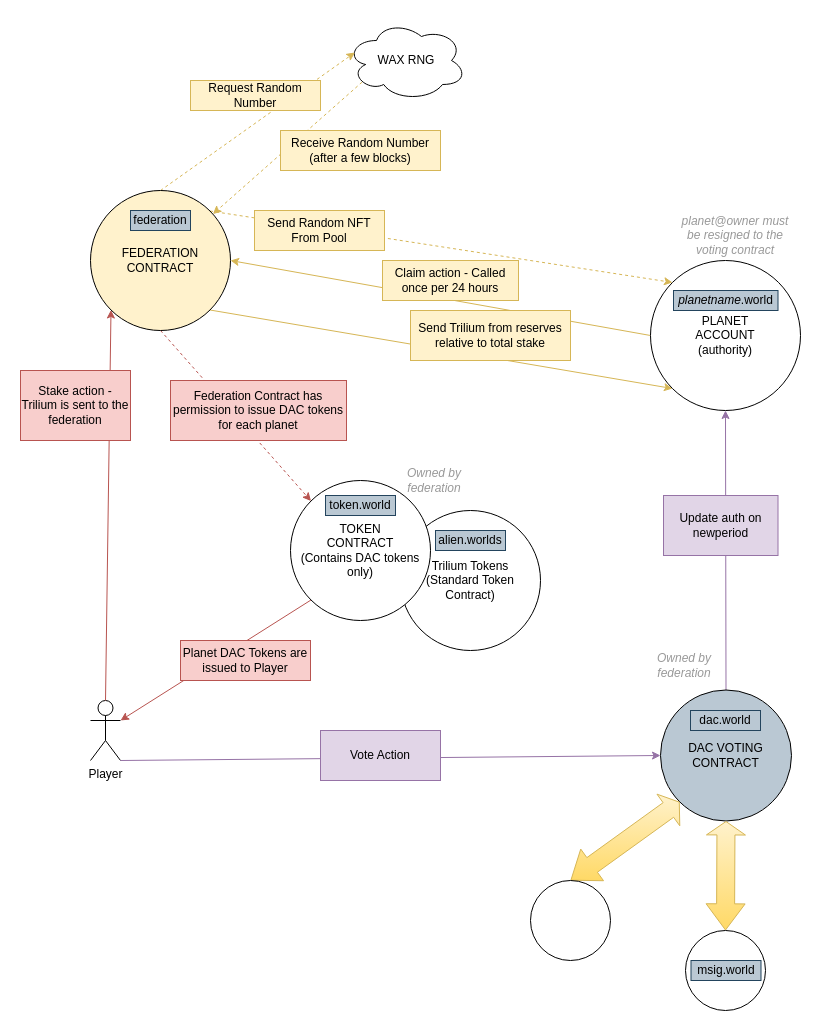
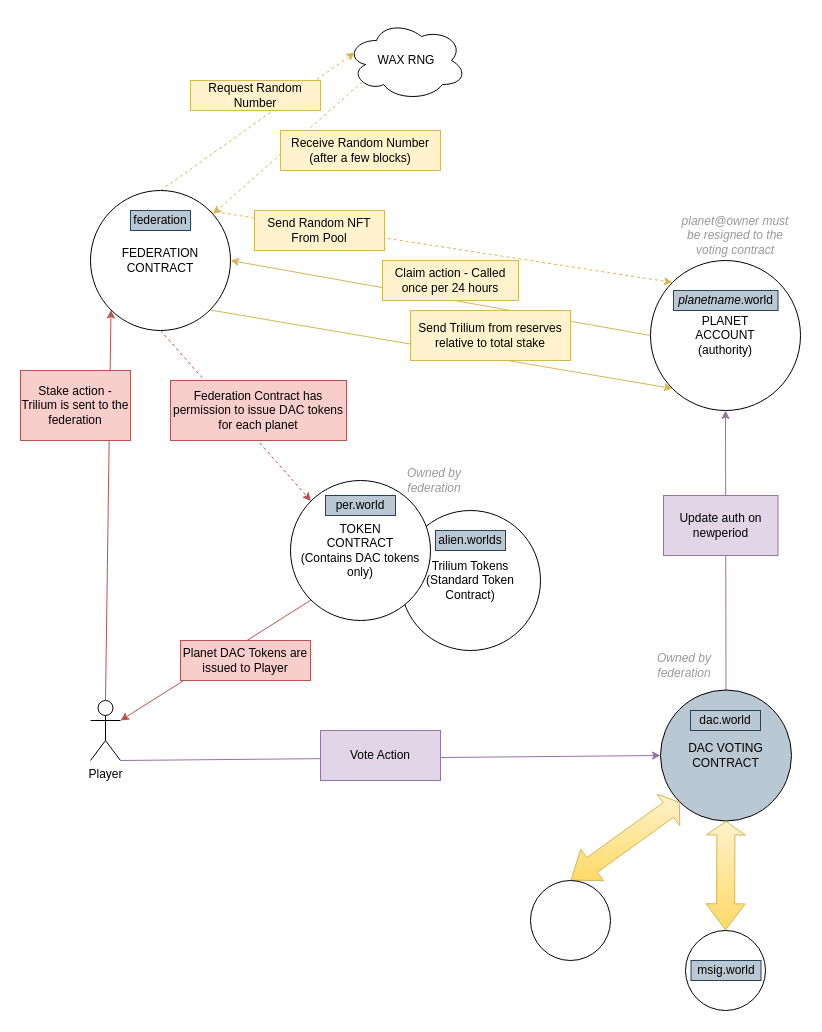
node "FEDERATION CONTRACT": fillcolor #fff2cc -> #ffffff
node "token.world": label "token.world" -> "per.world"
